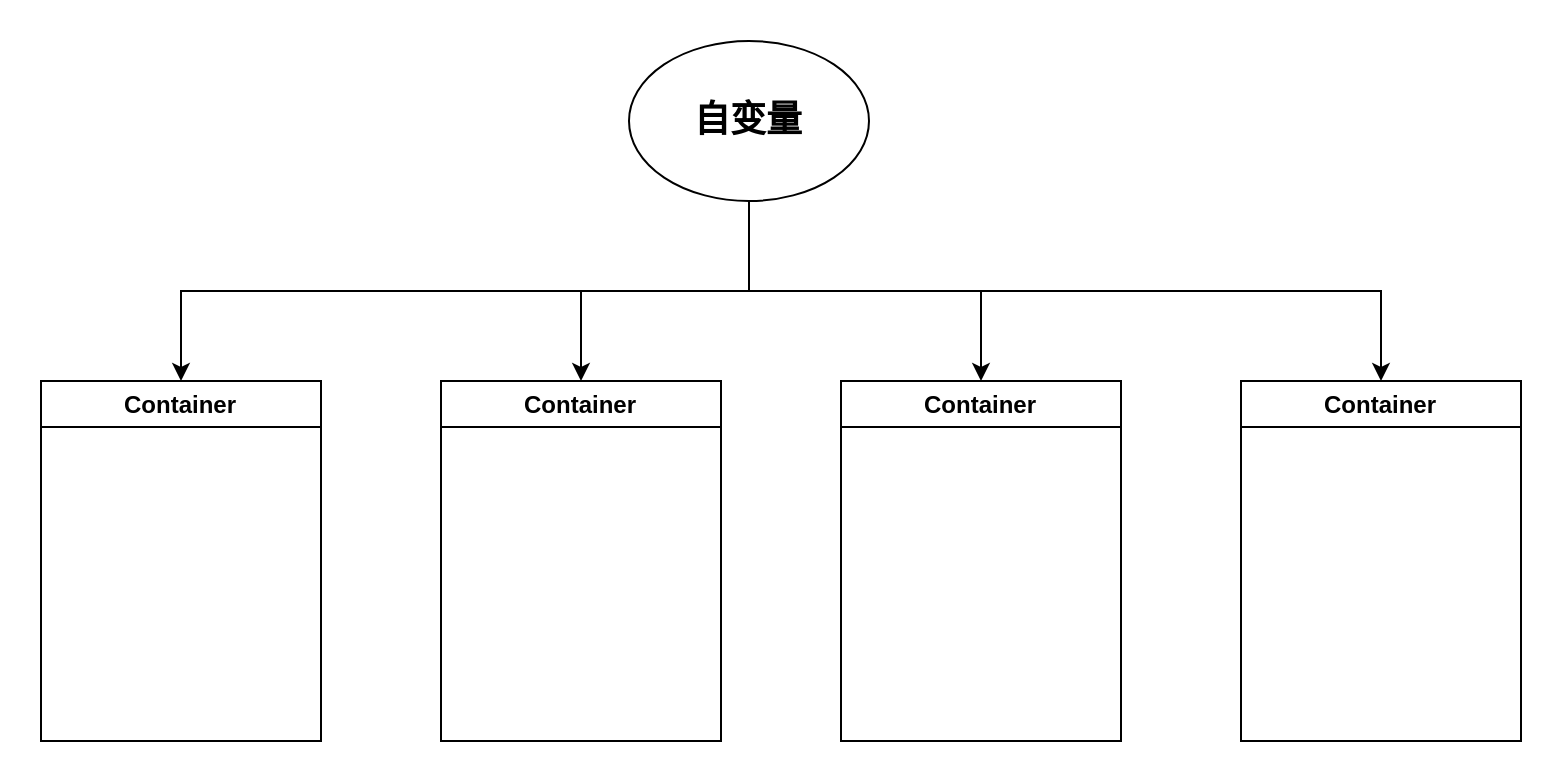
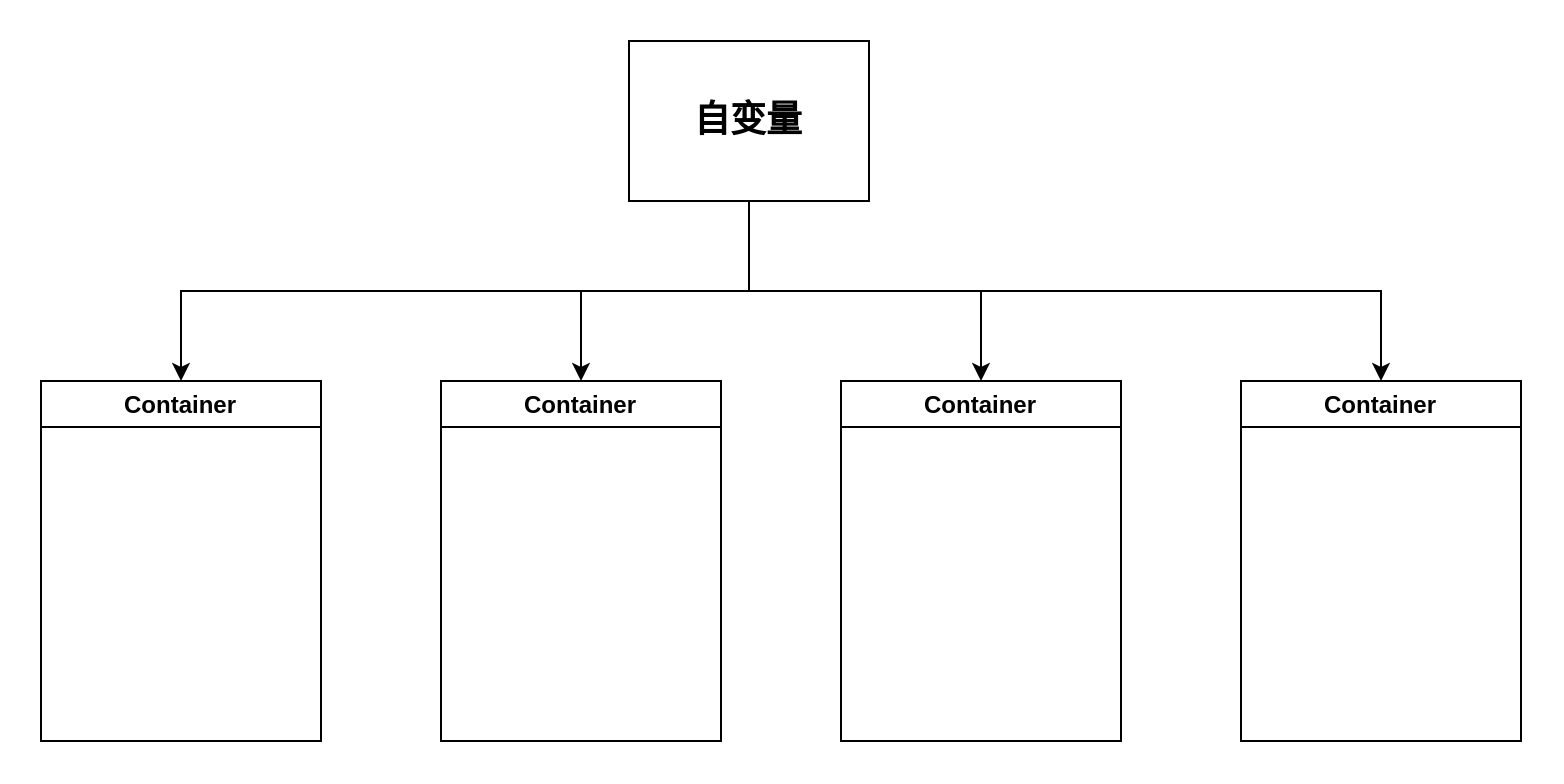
node "自变量": shape ellipse -> rectangle
